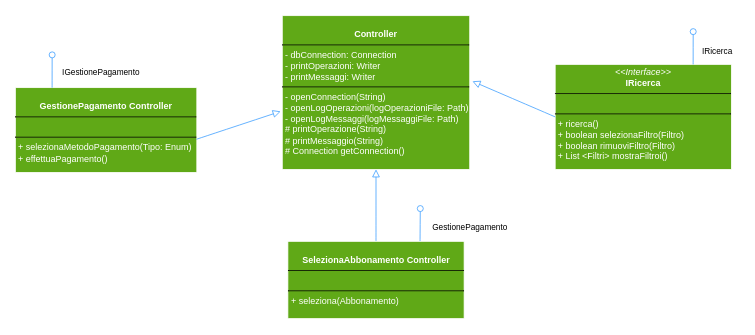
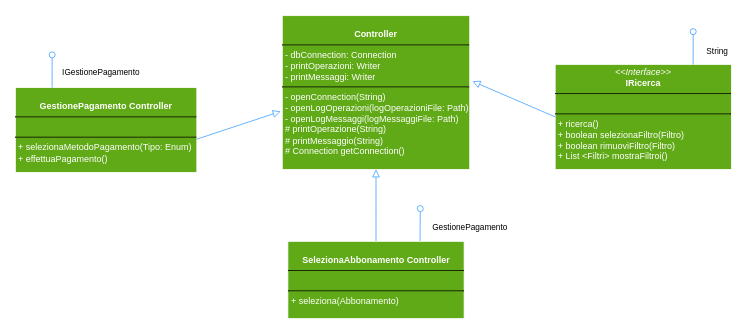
node "IRicerca": label "IRicerca" -> "String"
